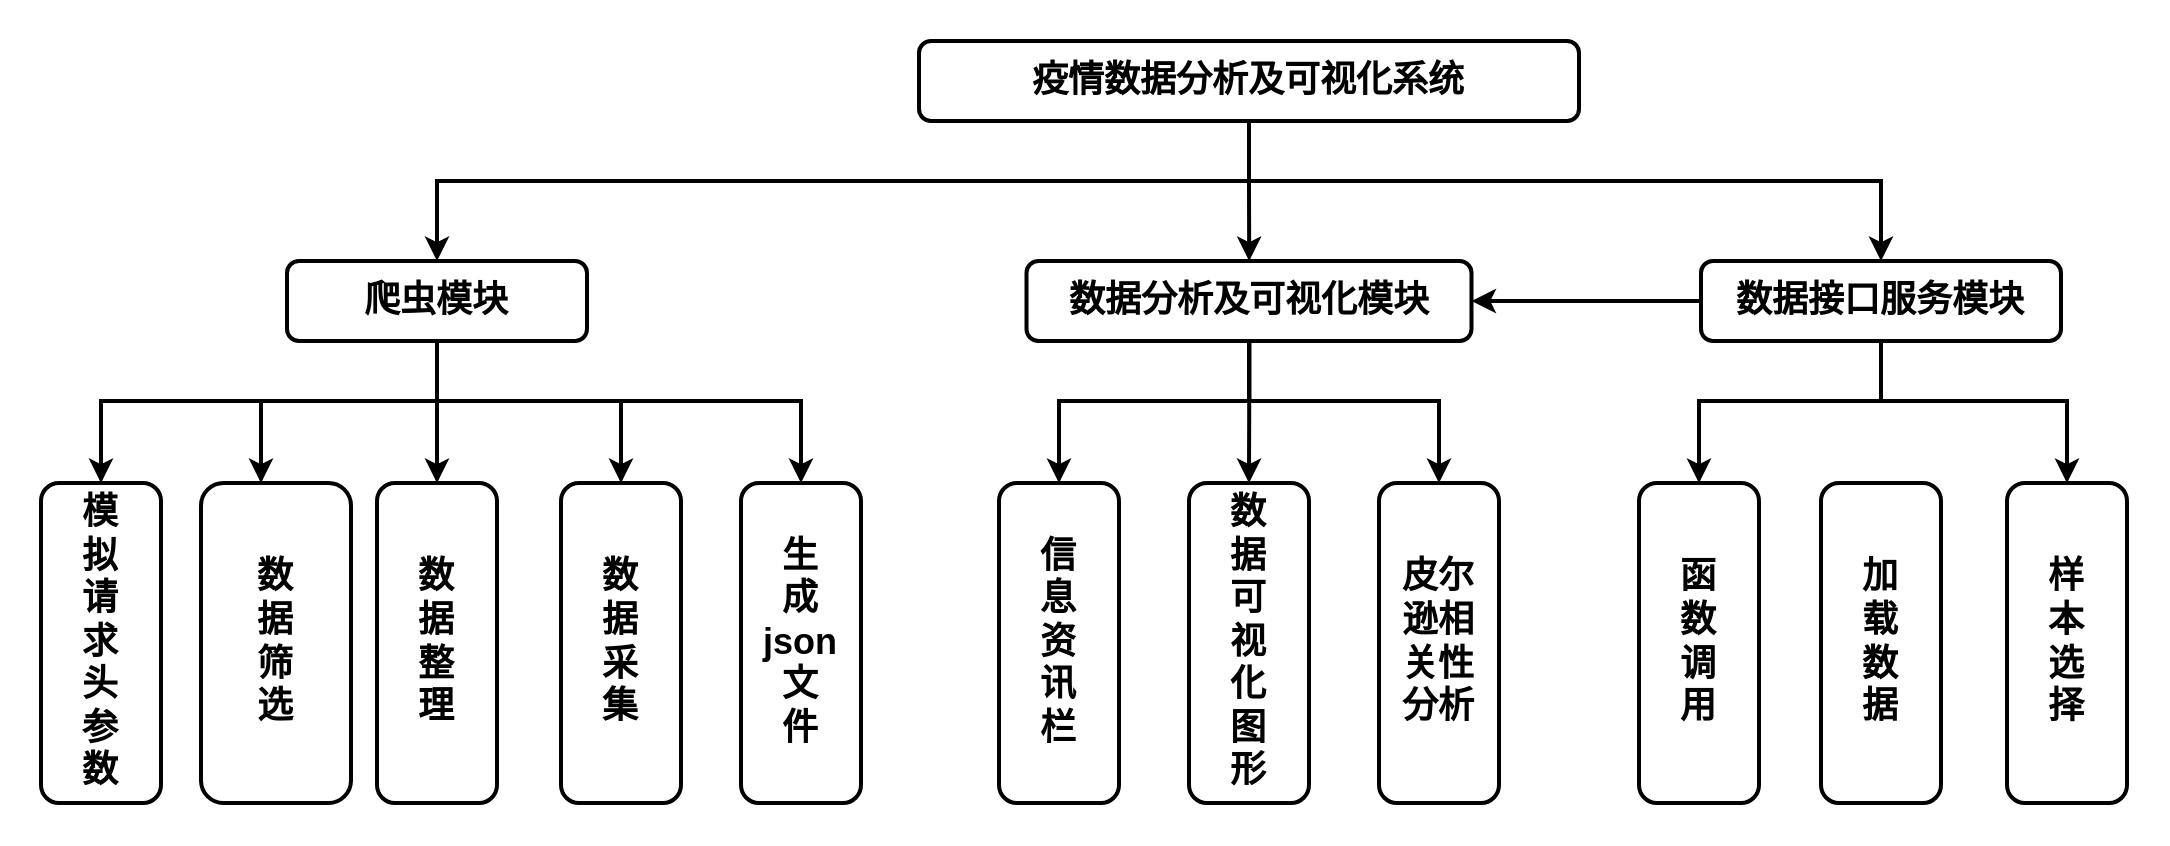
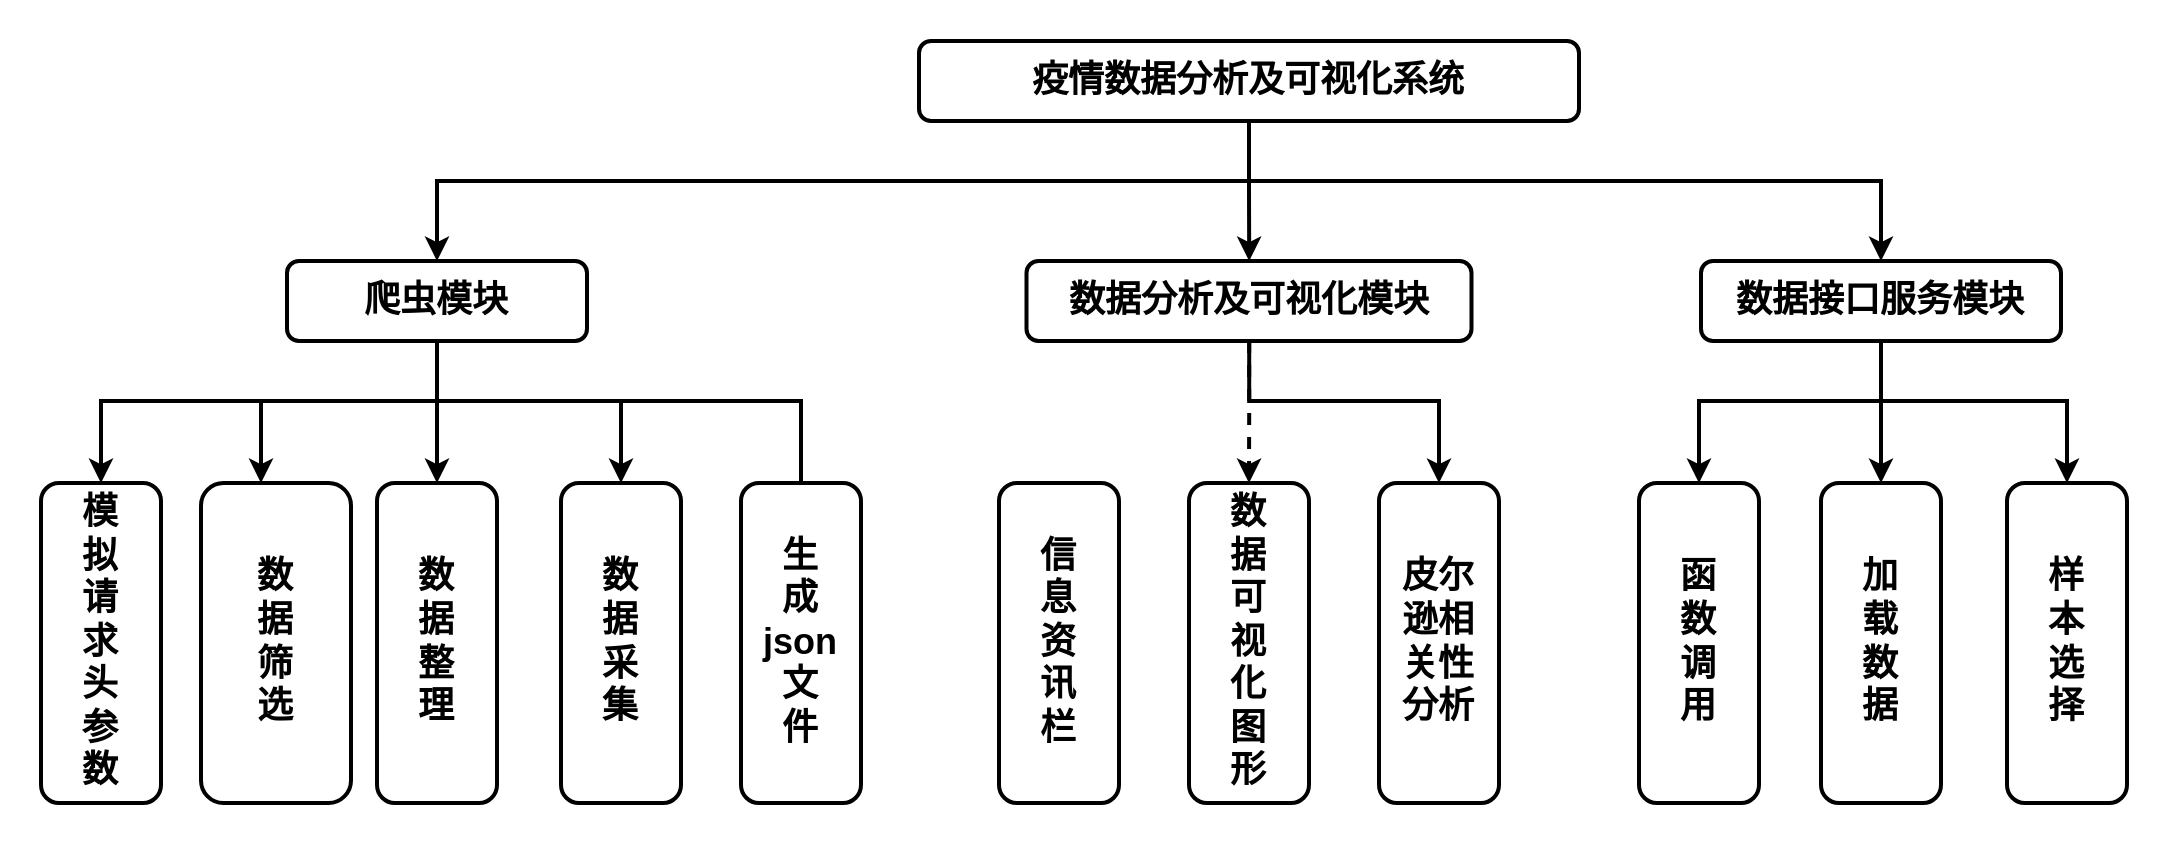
edge "数据接口服务模块" -> "数据分析及可视化模块": now "数据接口服务模块" -> "加 载 数 据"
edge "数据分析及可视化模块" -> "信 息 资 讯 栏": removed
edge "数据分析及可视化模块" -> "数 据 可 视 化 图 形": style solid -> dashed
edge "爬虫模块" -> "生 成 json 文 件": arrowhead classic -> none
